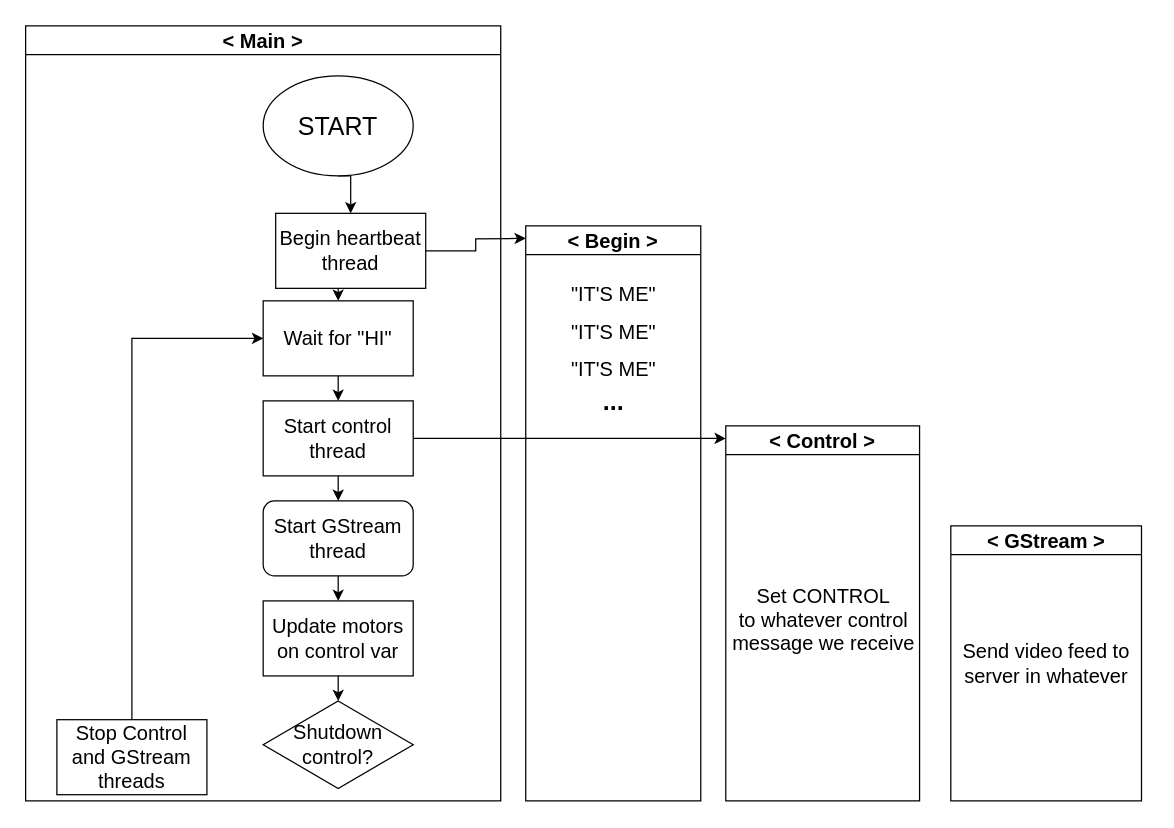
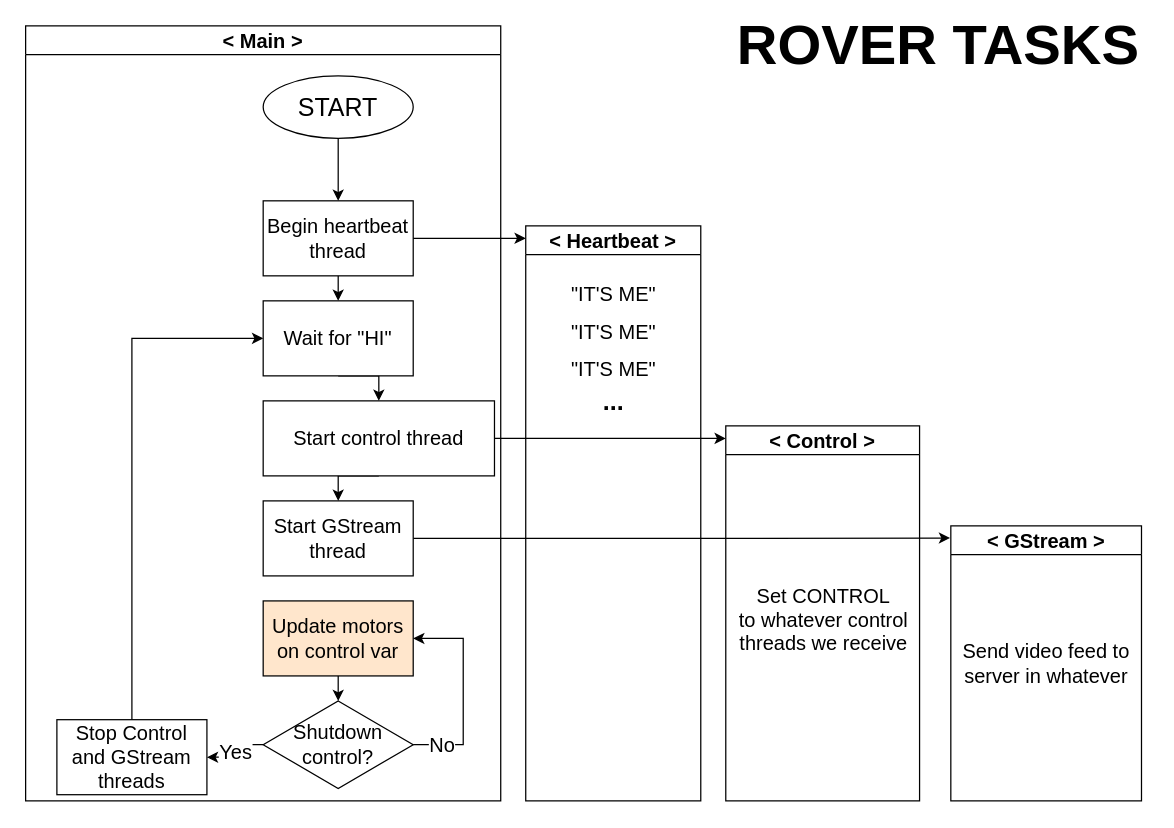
node "ROVER TASKS": added
node "START": size 150x100 -> 150x63
node "< Begin >": label "< Begin >" -> "< Heartbeat >"
node "Begin heartbeat thread": moved (351, 251) -> (338, 238)
node "Start control thread": size 150x75 -> 231x75
node "Start GStream thread": shape rounded rectangle -> rectangle
edge "Start GStream thread" -> "< GStream >": added
edge "Start GStream thread" -> "Update motors on control var": removed
node "Set CONTROL to whatever control message we receive": label "Set CONTROL to whatever control message we receive" -> "Set CONTROL to whatever control threads we receive"
node "Update motors on control var": fillcolor #ffffff -> #ffe6cc
edge "Shutdown control?" -> "Update motors on control var": added, label "No"
edge "Shutdown control?" -> "Stop Control and GStream threads": added, label "Yes"
